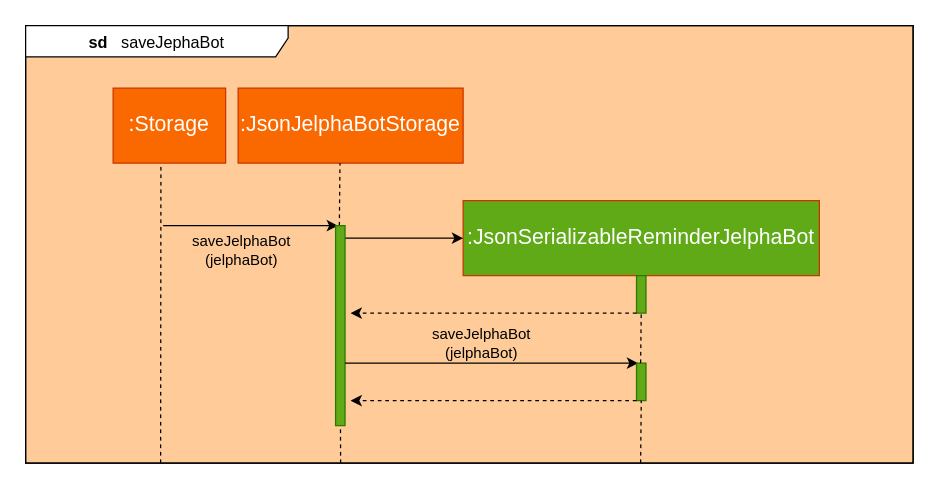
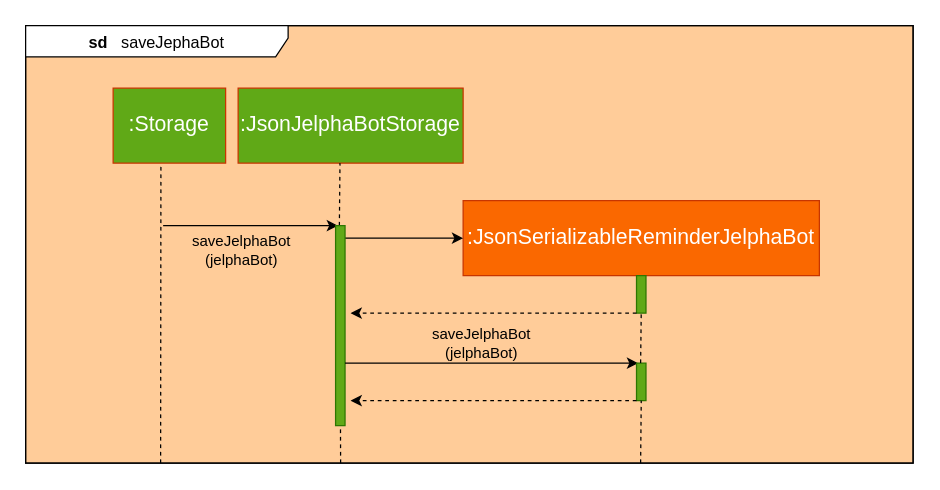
node ":Storage": fillcolor #fa6800 -> #60a917
node ":JsonJelphaBotStorage": fillcolor #fa6800 -> #60a917
node ":JsonSerializableReminderJelphaBot": fillcolor #60a917 -> #fa6800
